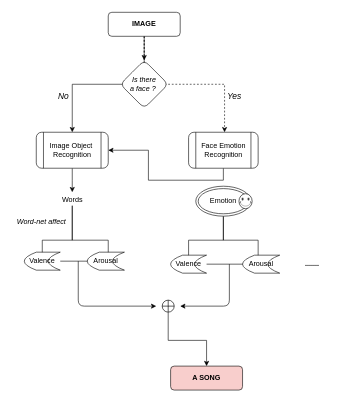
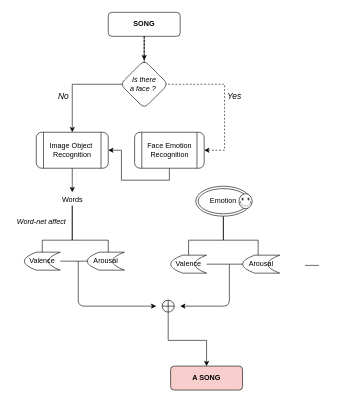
node "IMAGE": label "IMAGE" -> "SONG"
node "Face Emotion Recognition": moved (224, 150) -> (170, 150)
